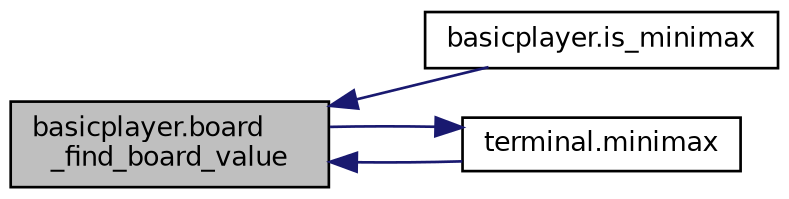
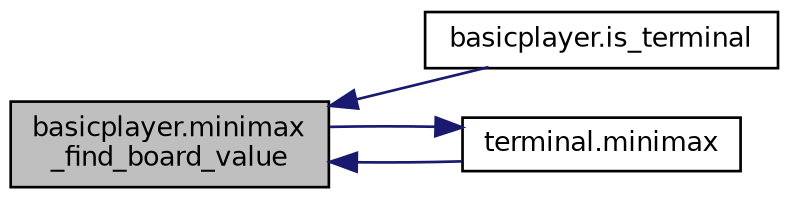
node "basicplayer.is_minimax": label "basicplayer.is_minimax" -> "basicplayer.is_terminal"
node "basicplayer.board _find_board_value": label "basicplayer.board _find_board_value" -> "basicplayer.minimax _find_board_value"
